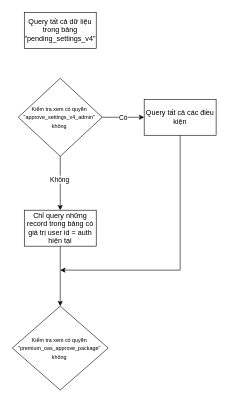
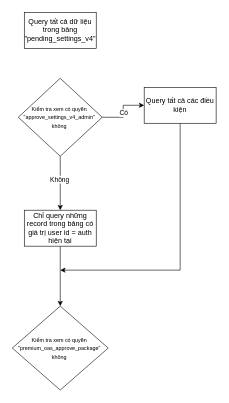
node "Query tất cả các điều kiện": moved (180, 117) -> (180, 105)
